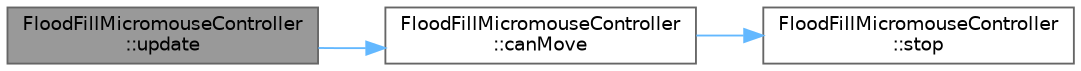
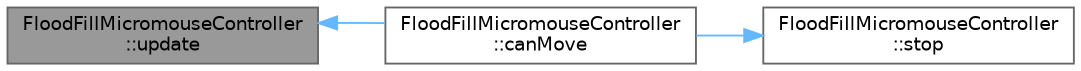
edge "FloodFillMicromouseController ::update" -> "FloodFillMicromouseController ::canMove": reversed
